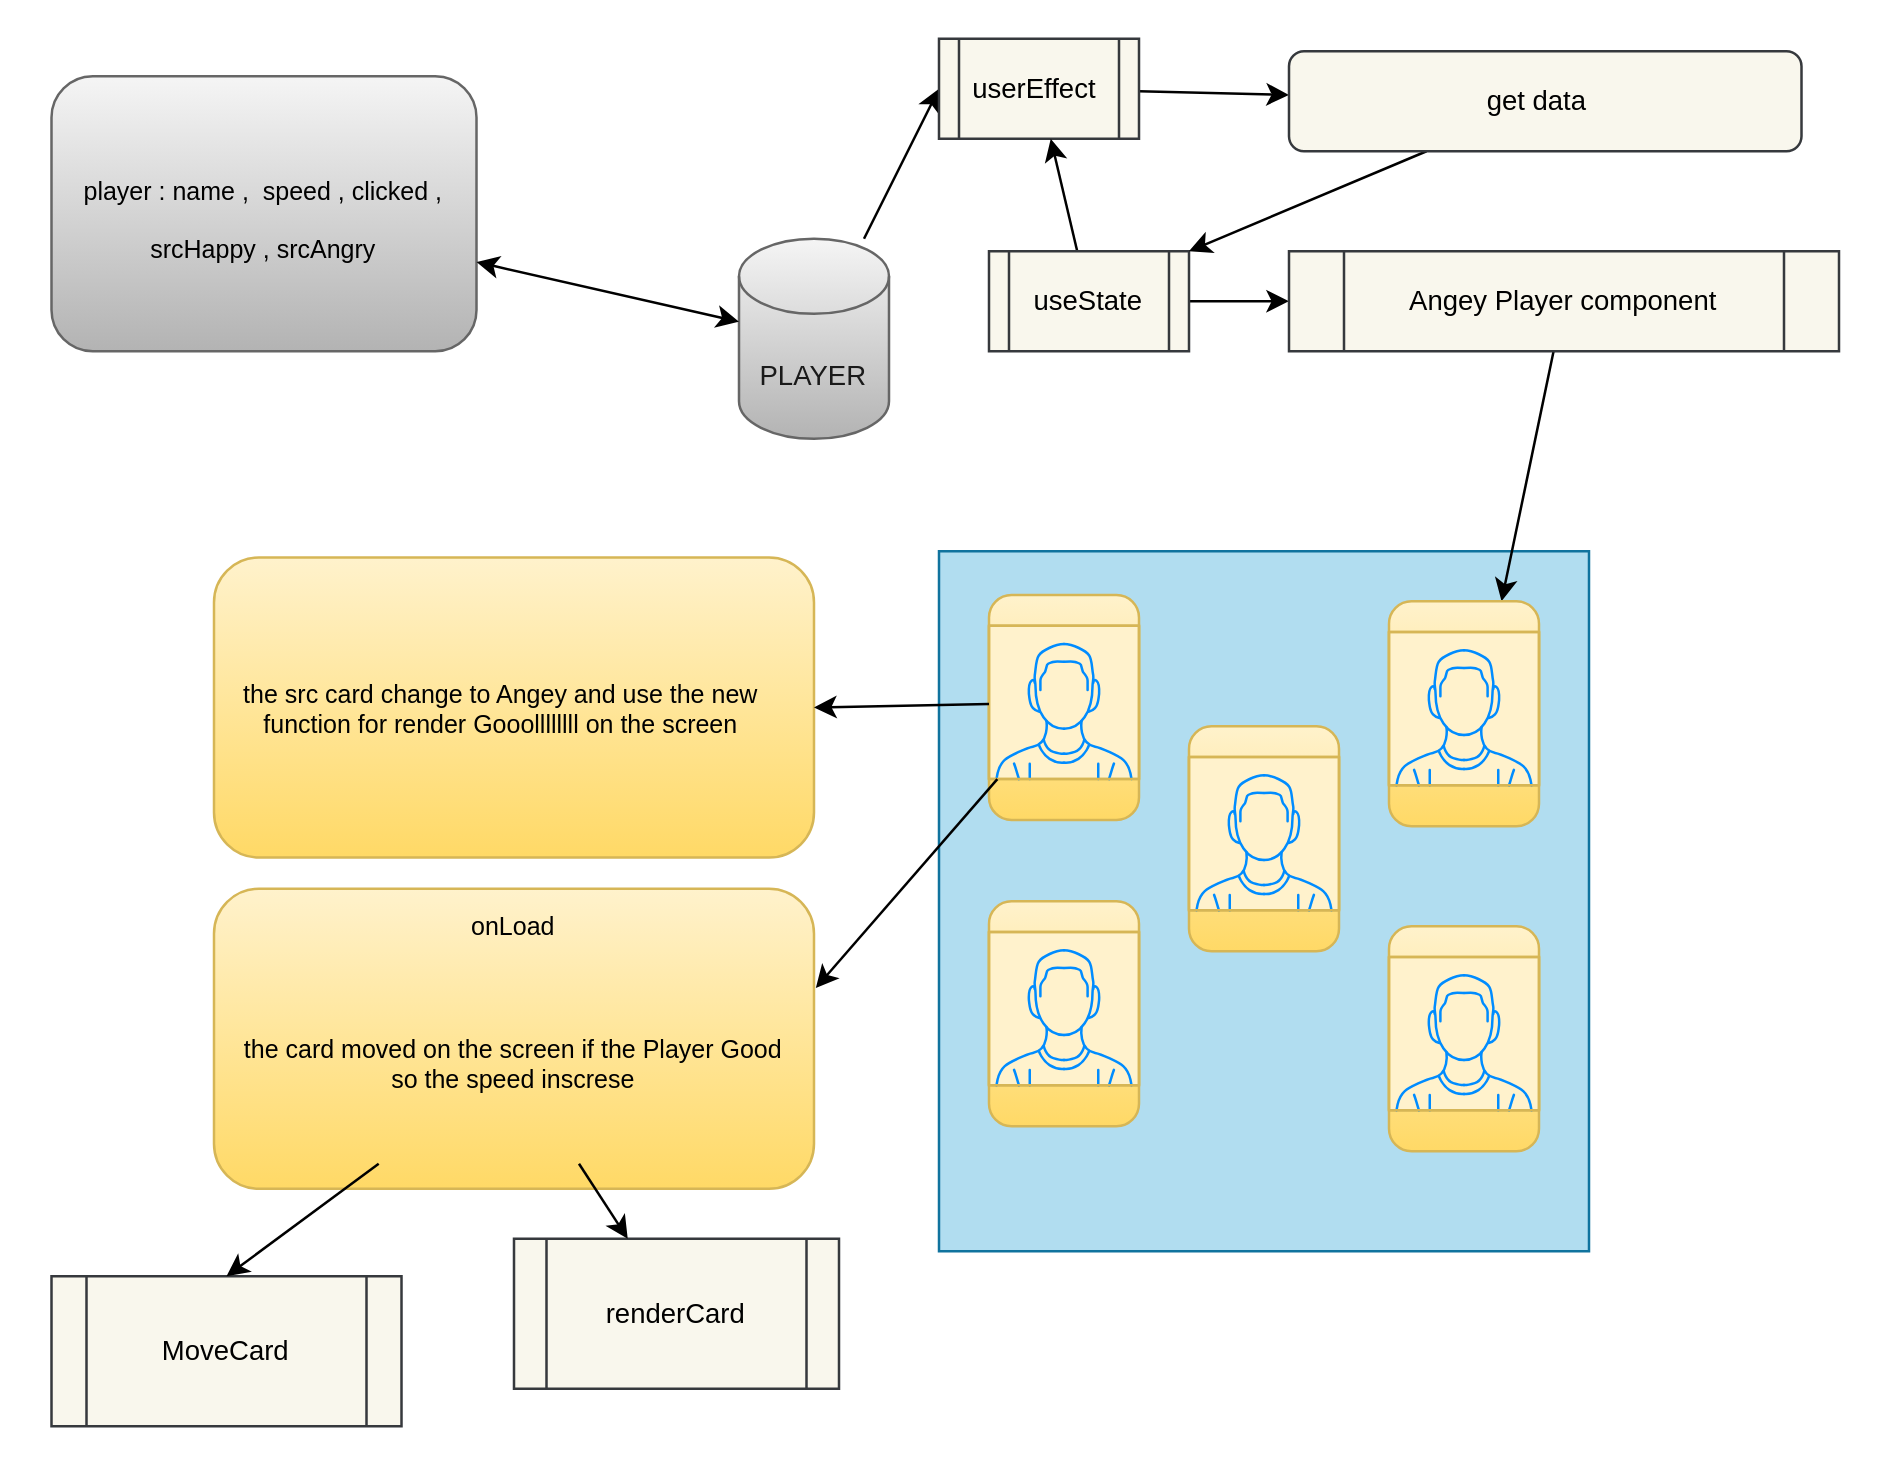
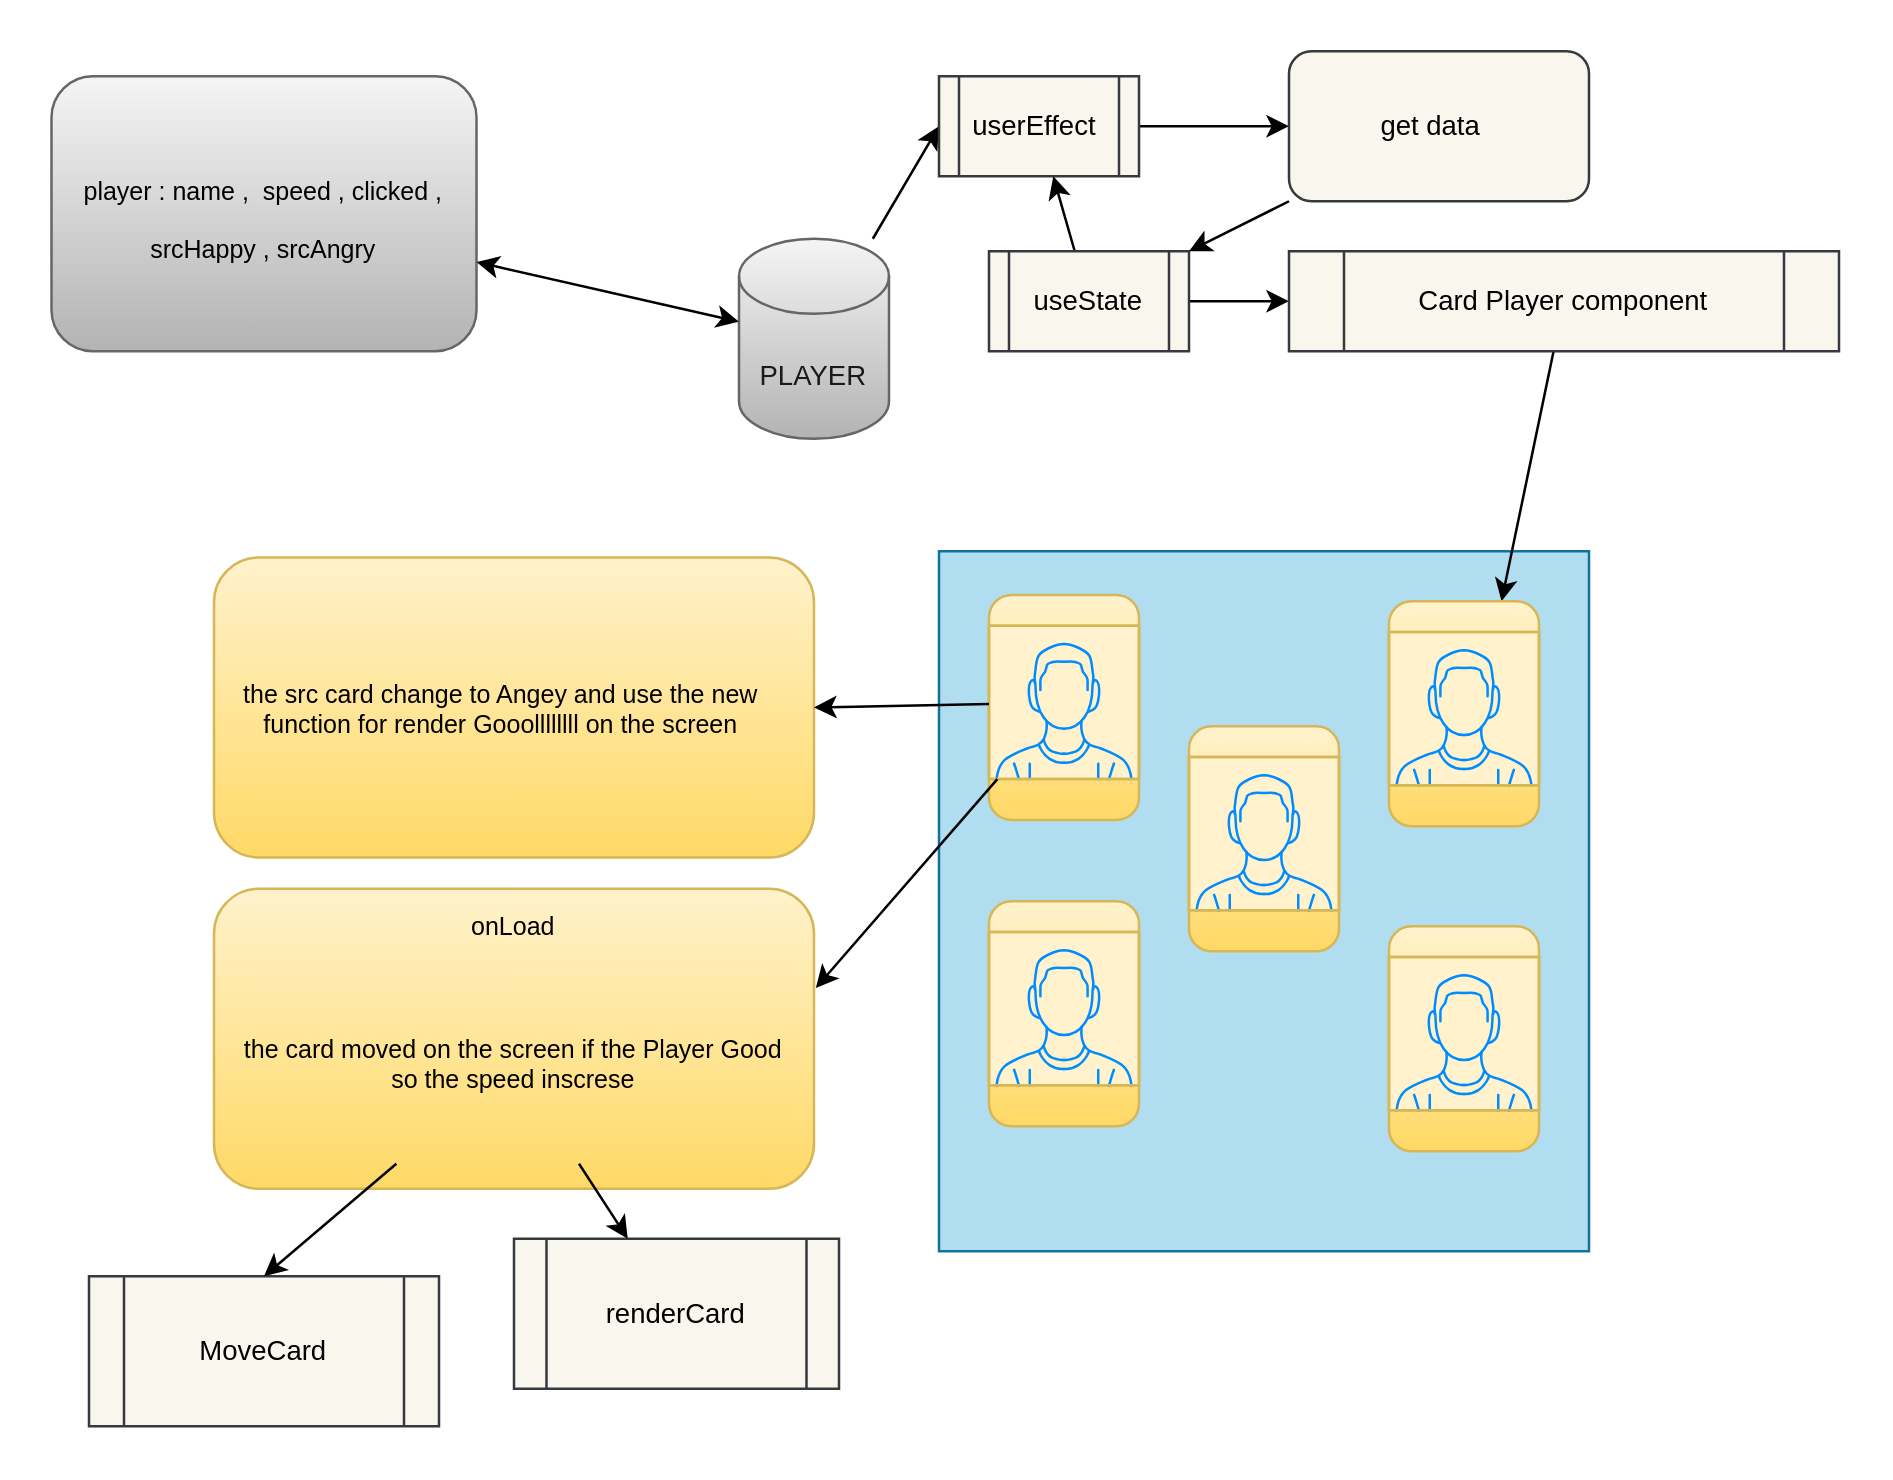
node "userEffect": moved (1039, 89) -> (1039, 126)
node "get data": size 513x100 -> 300x150
node "Angey Player component": label "Angey Player component" -> "Card Player component"
node "MoveCard": moved (226, 1351) -> (264, 1351)
